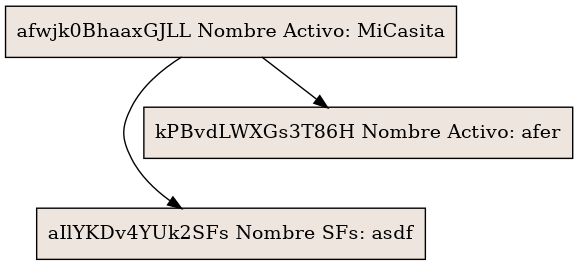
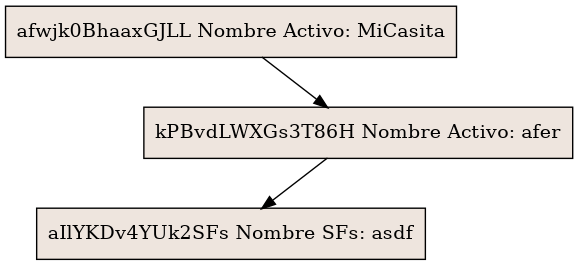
edge "afwjk0BhaaxGJLL Nombre Activo: MiCasita" -> "aIlYKDv4YUk2SFs Nombre SFs: asdf": now "kPBvdLWXGs3T86H Nombre Activo: afer" -> "aIlYKDv4YUk2SFs Nombre SFs: asdf"
